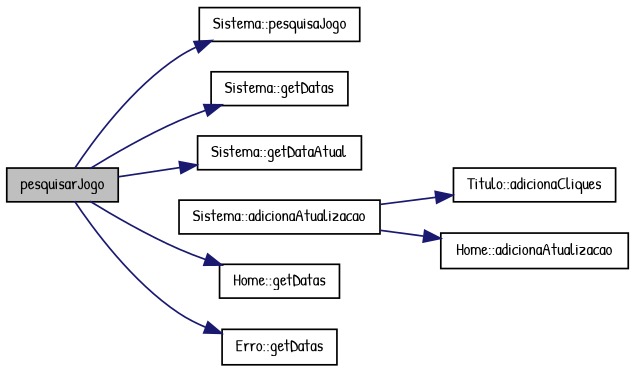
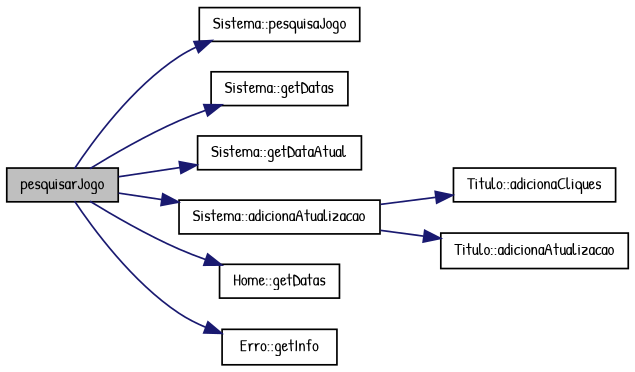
edge "pesquisarJogo" -> "Sistema::adicionaAtualizacao": added
node "Home::adicionaAtualizacao": label "Home::adicionaAtualizacao" -> "Titulo::adicionaAtualizacao"
node "Erro::getDatas": label "Erro::getDatas" -> "Erro::getInfo"
